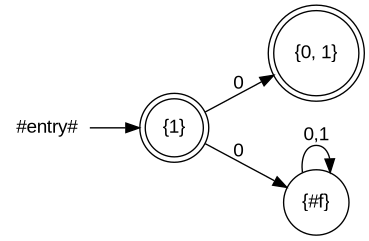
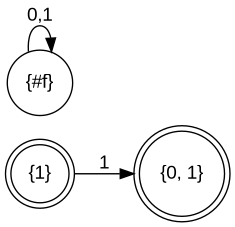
edge "{1}" -> "{0, 1}": label "0" -> "1"
node "#entry#": removed
edge "{1}" -> "{#f}": removed, label "0"
